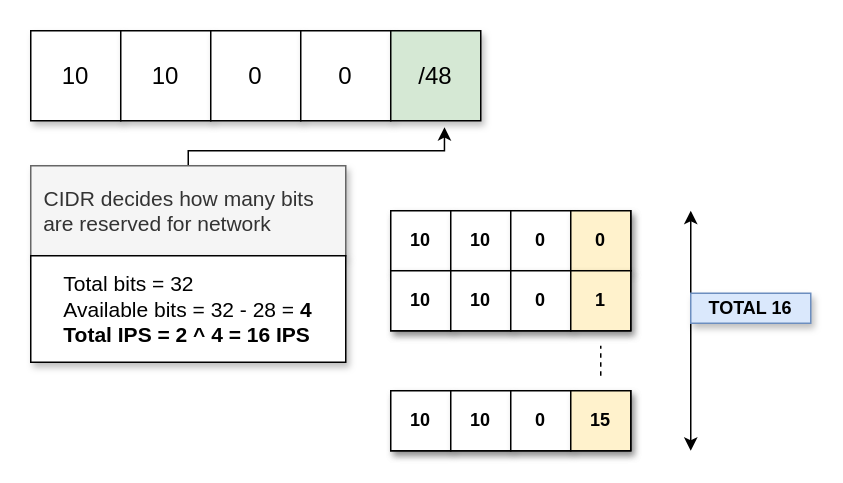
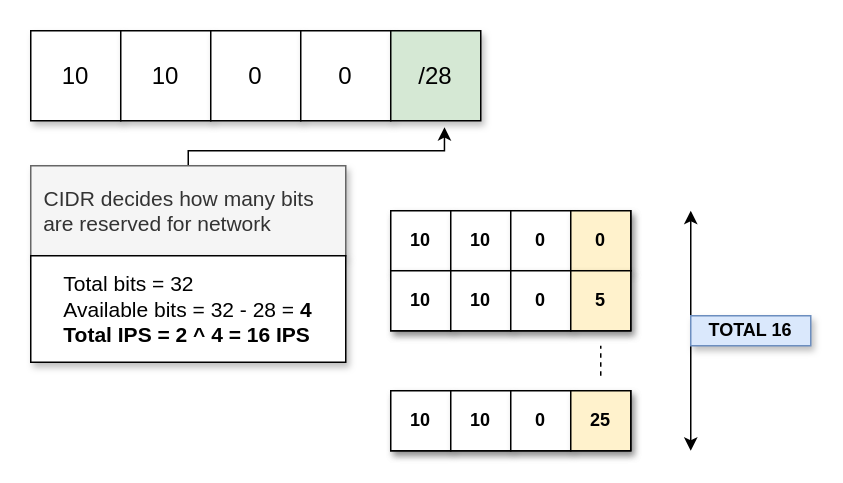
node "/48": label "/48" -> "/28"
node "1": label "1" -> "5"
node "TOTAL 16": moved (751, 308) -> (751, 331)
node "15": label "15" -> "25"
